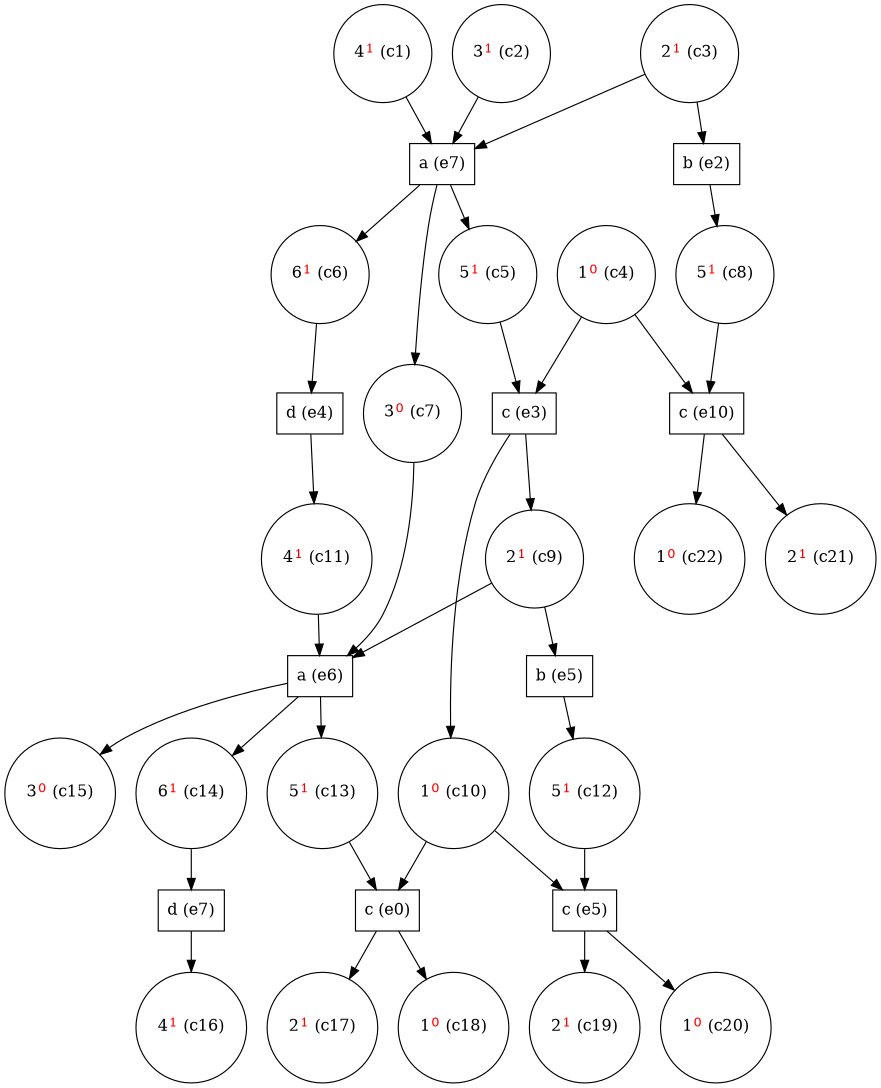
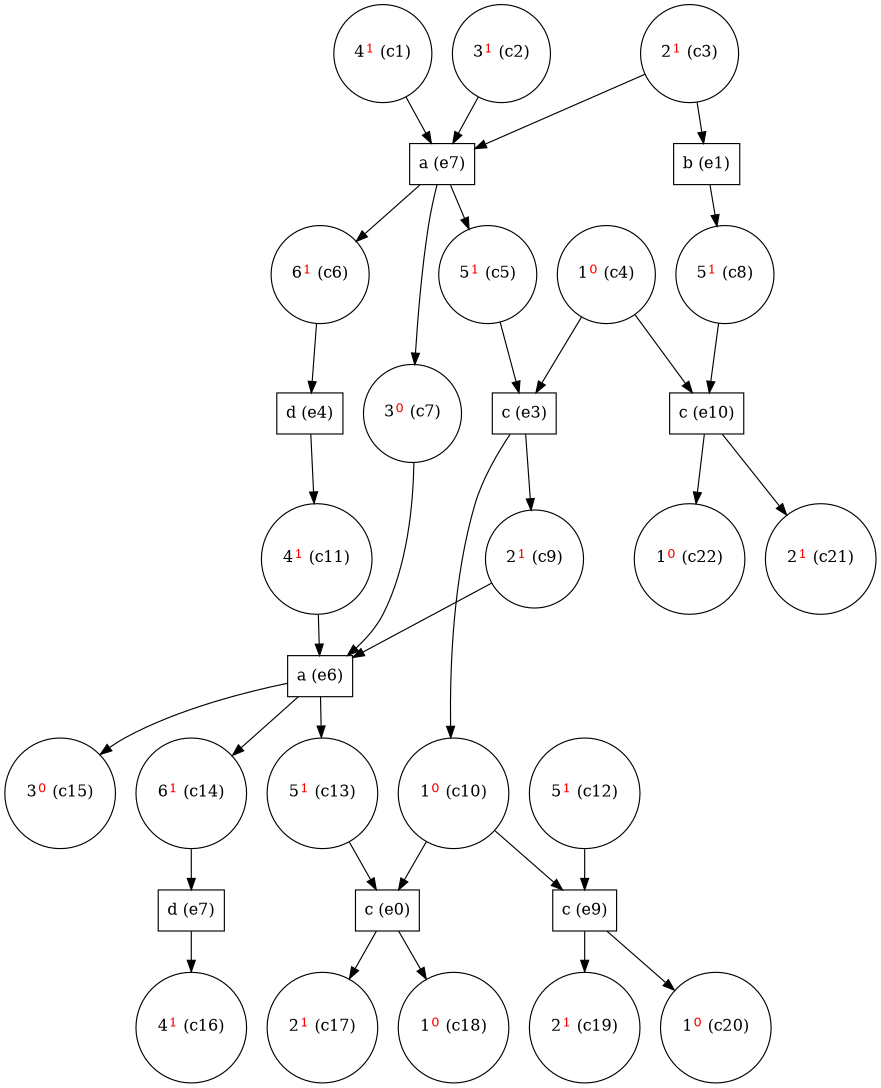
node "b (e2)": label "b (e2)" -> "b (e1)"
node "b (e5)": removed
node "c (e5)": label "c (e5)" -> "c (e9)"
